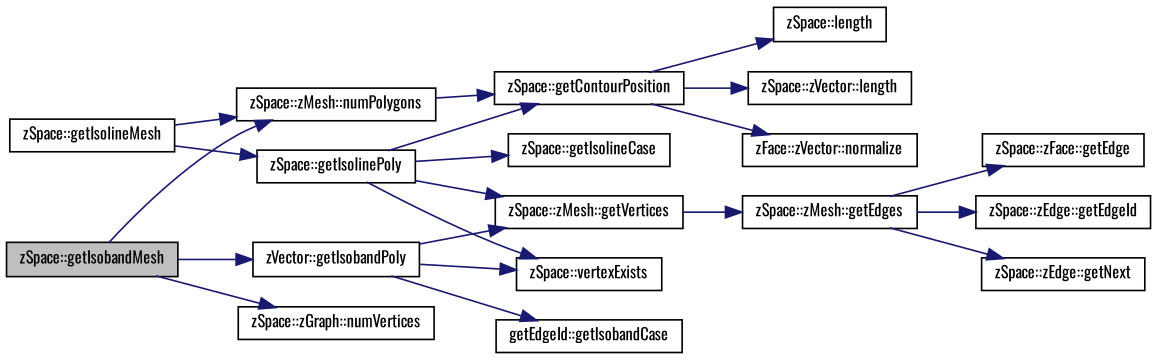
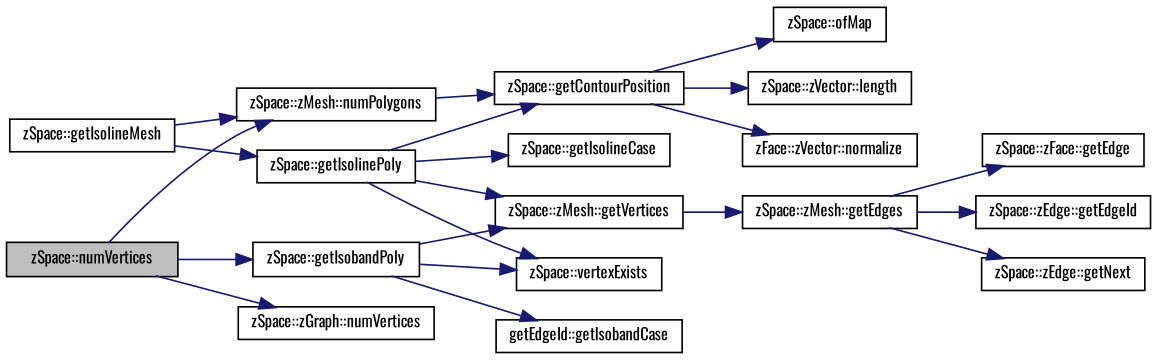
node "zSpace::length": label "zSpace::length" -> "zSpace::ofMap"
node "zSpace::getIsobandMesh": label "zSpace::getIsobandMesh" -> "zSpace::numVertices"
node "zVector::getIsobandPoly": label "zVector::getIsobandPoly" -> "zSpace::getIsobandPoly"
